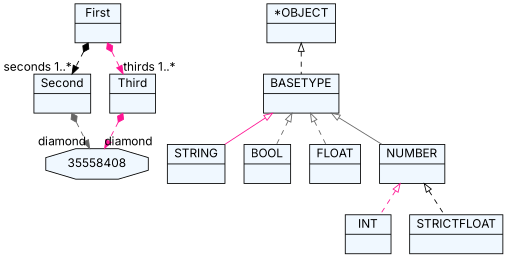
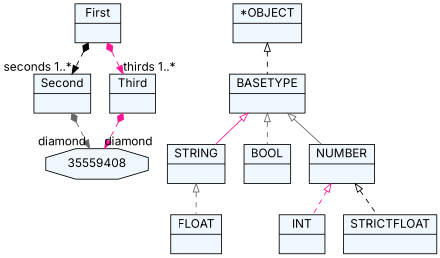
edge "FLOAT" -> "BASETYPE": now "FLOAT" -> "STRING"
node "35558408": label "35558408" -> "35559408"
